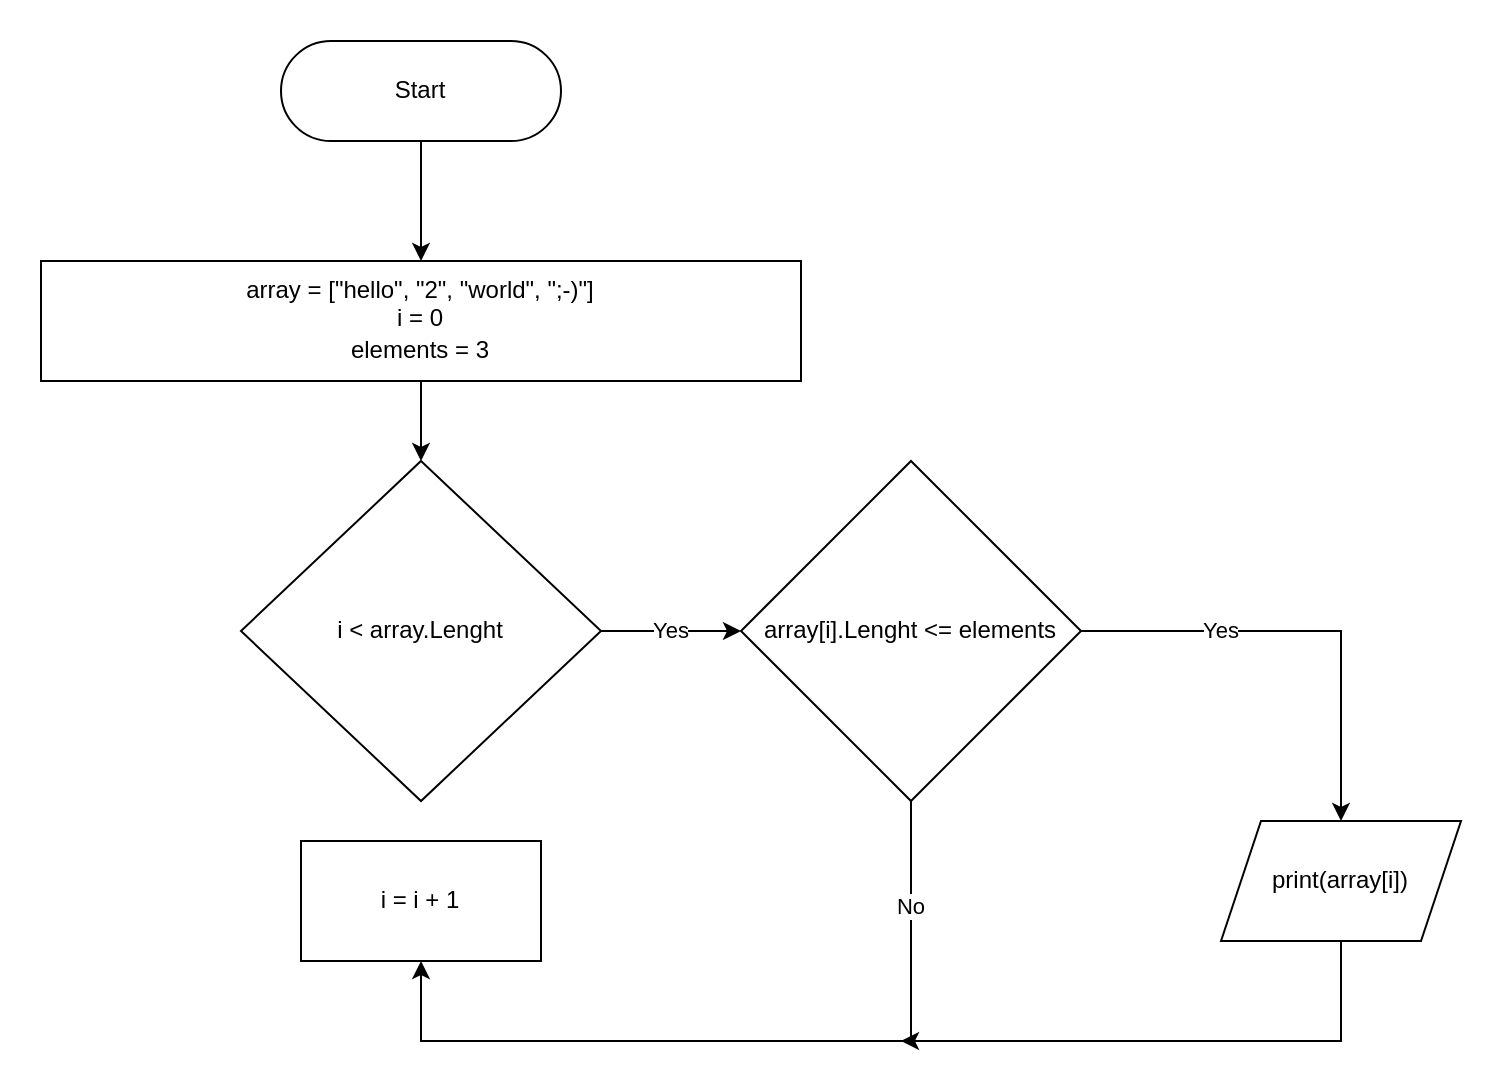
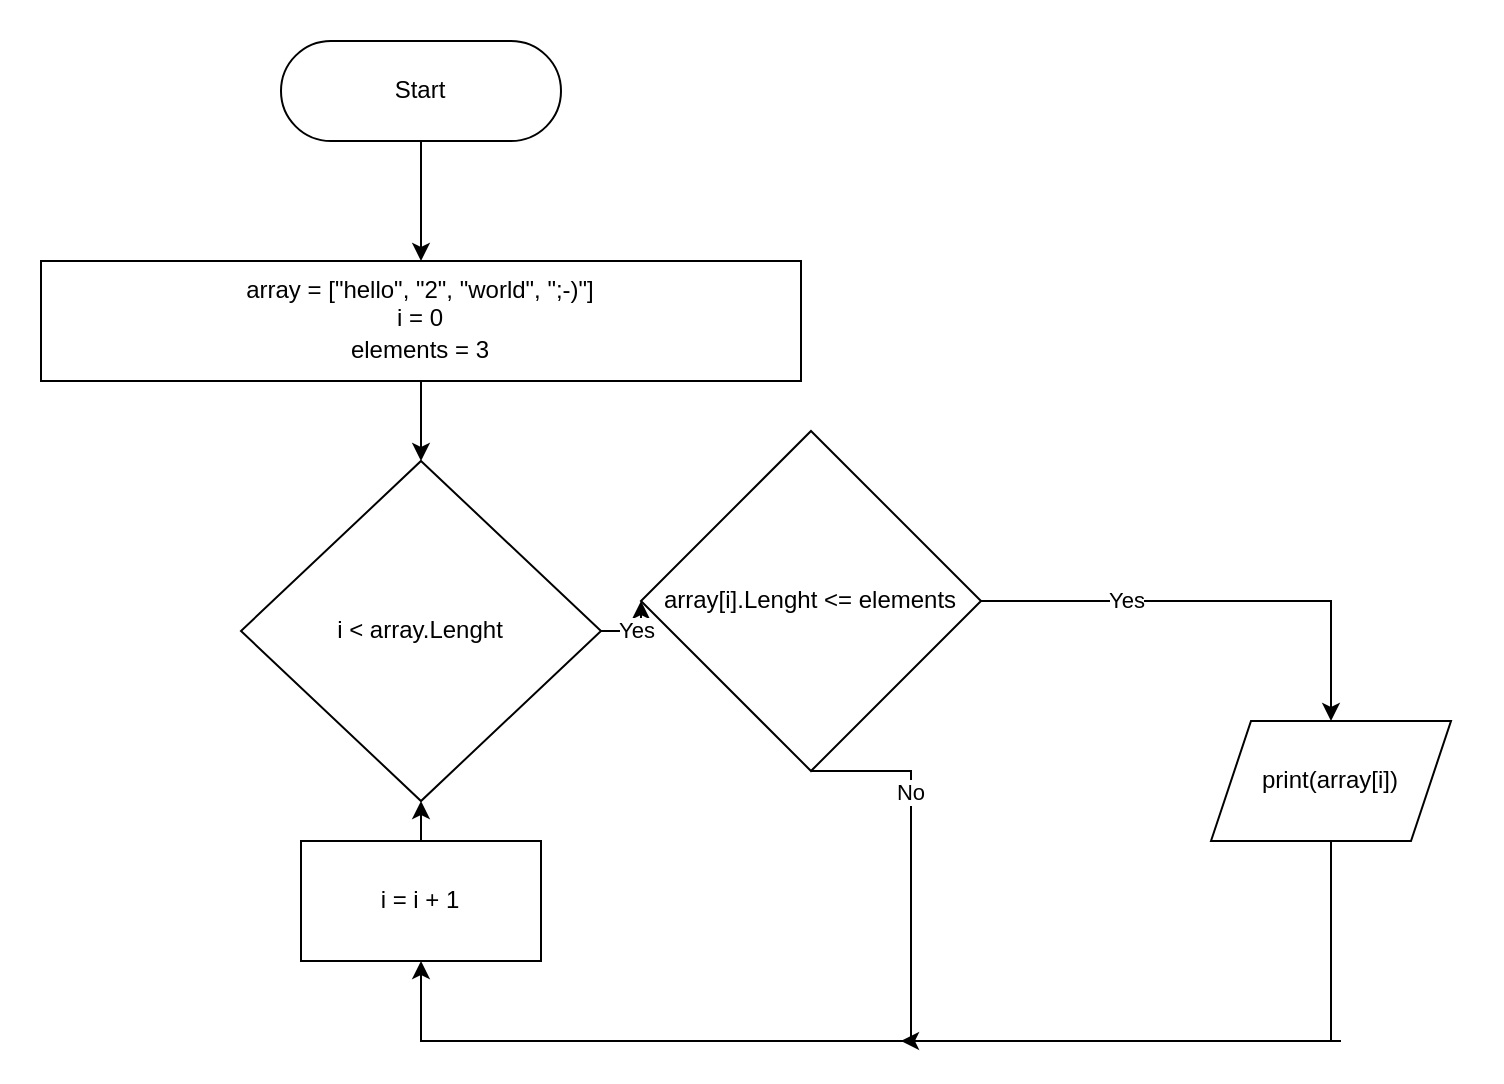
node "array[i].Lenght <= elements": moved (911, 631) -> (811, 601)
edge "i = i + 1" -> "i < array.Lenght": added
node "print(array[i])": moved (1341, 881) -> (1331, 781)
